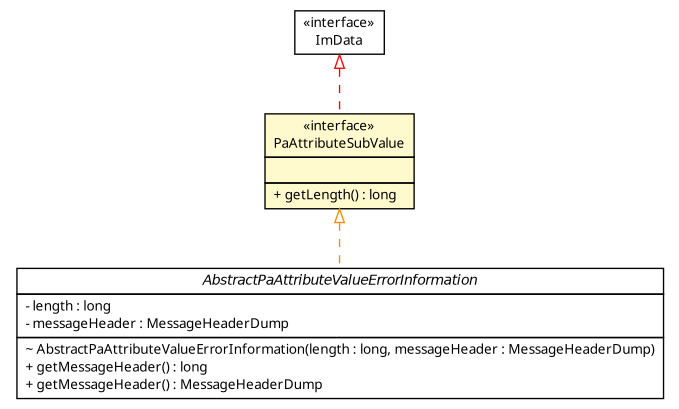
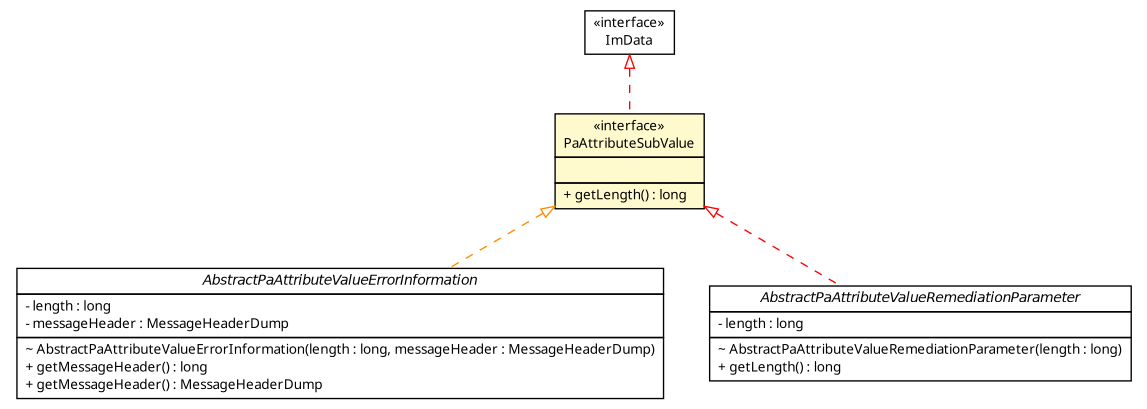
node "AbstractPaAttributeValueRemediationParameter": added
